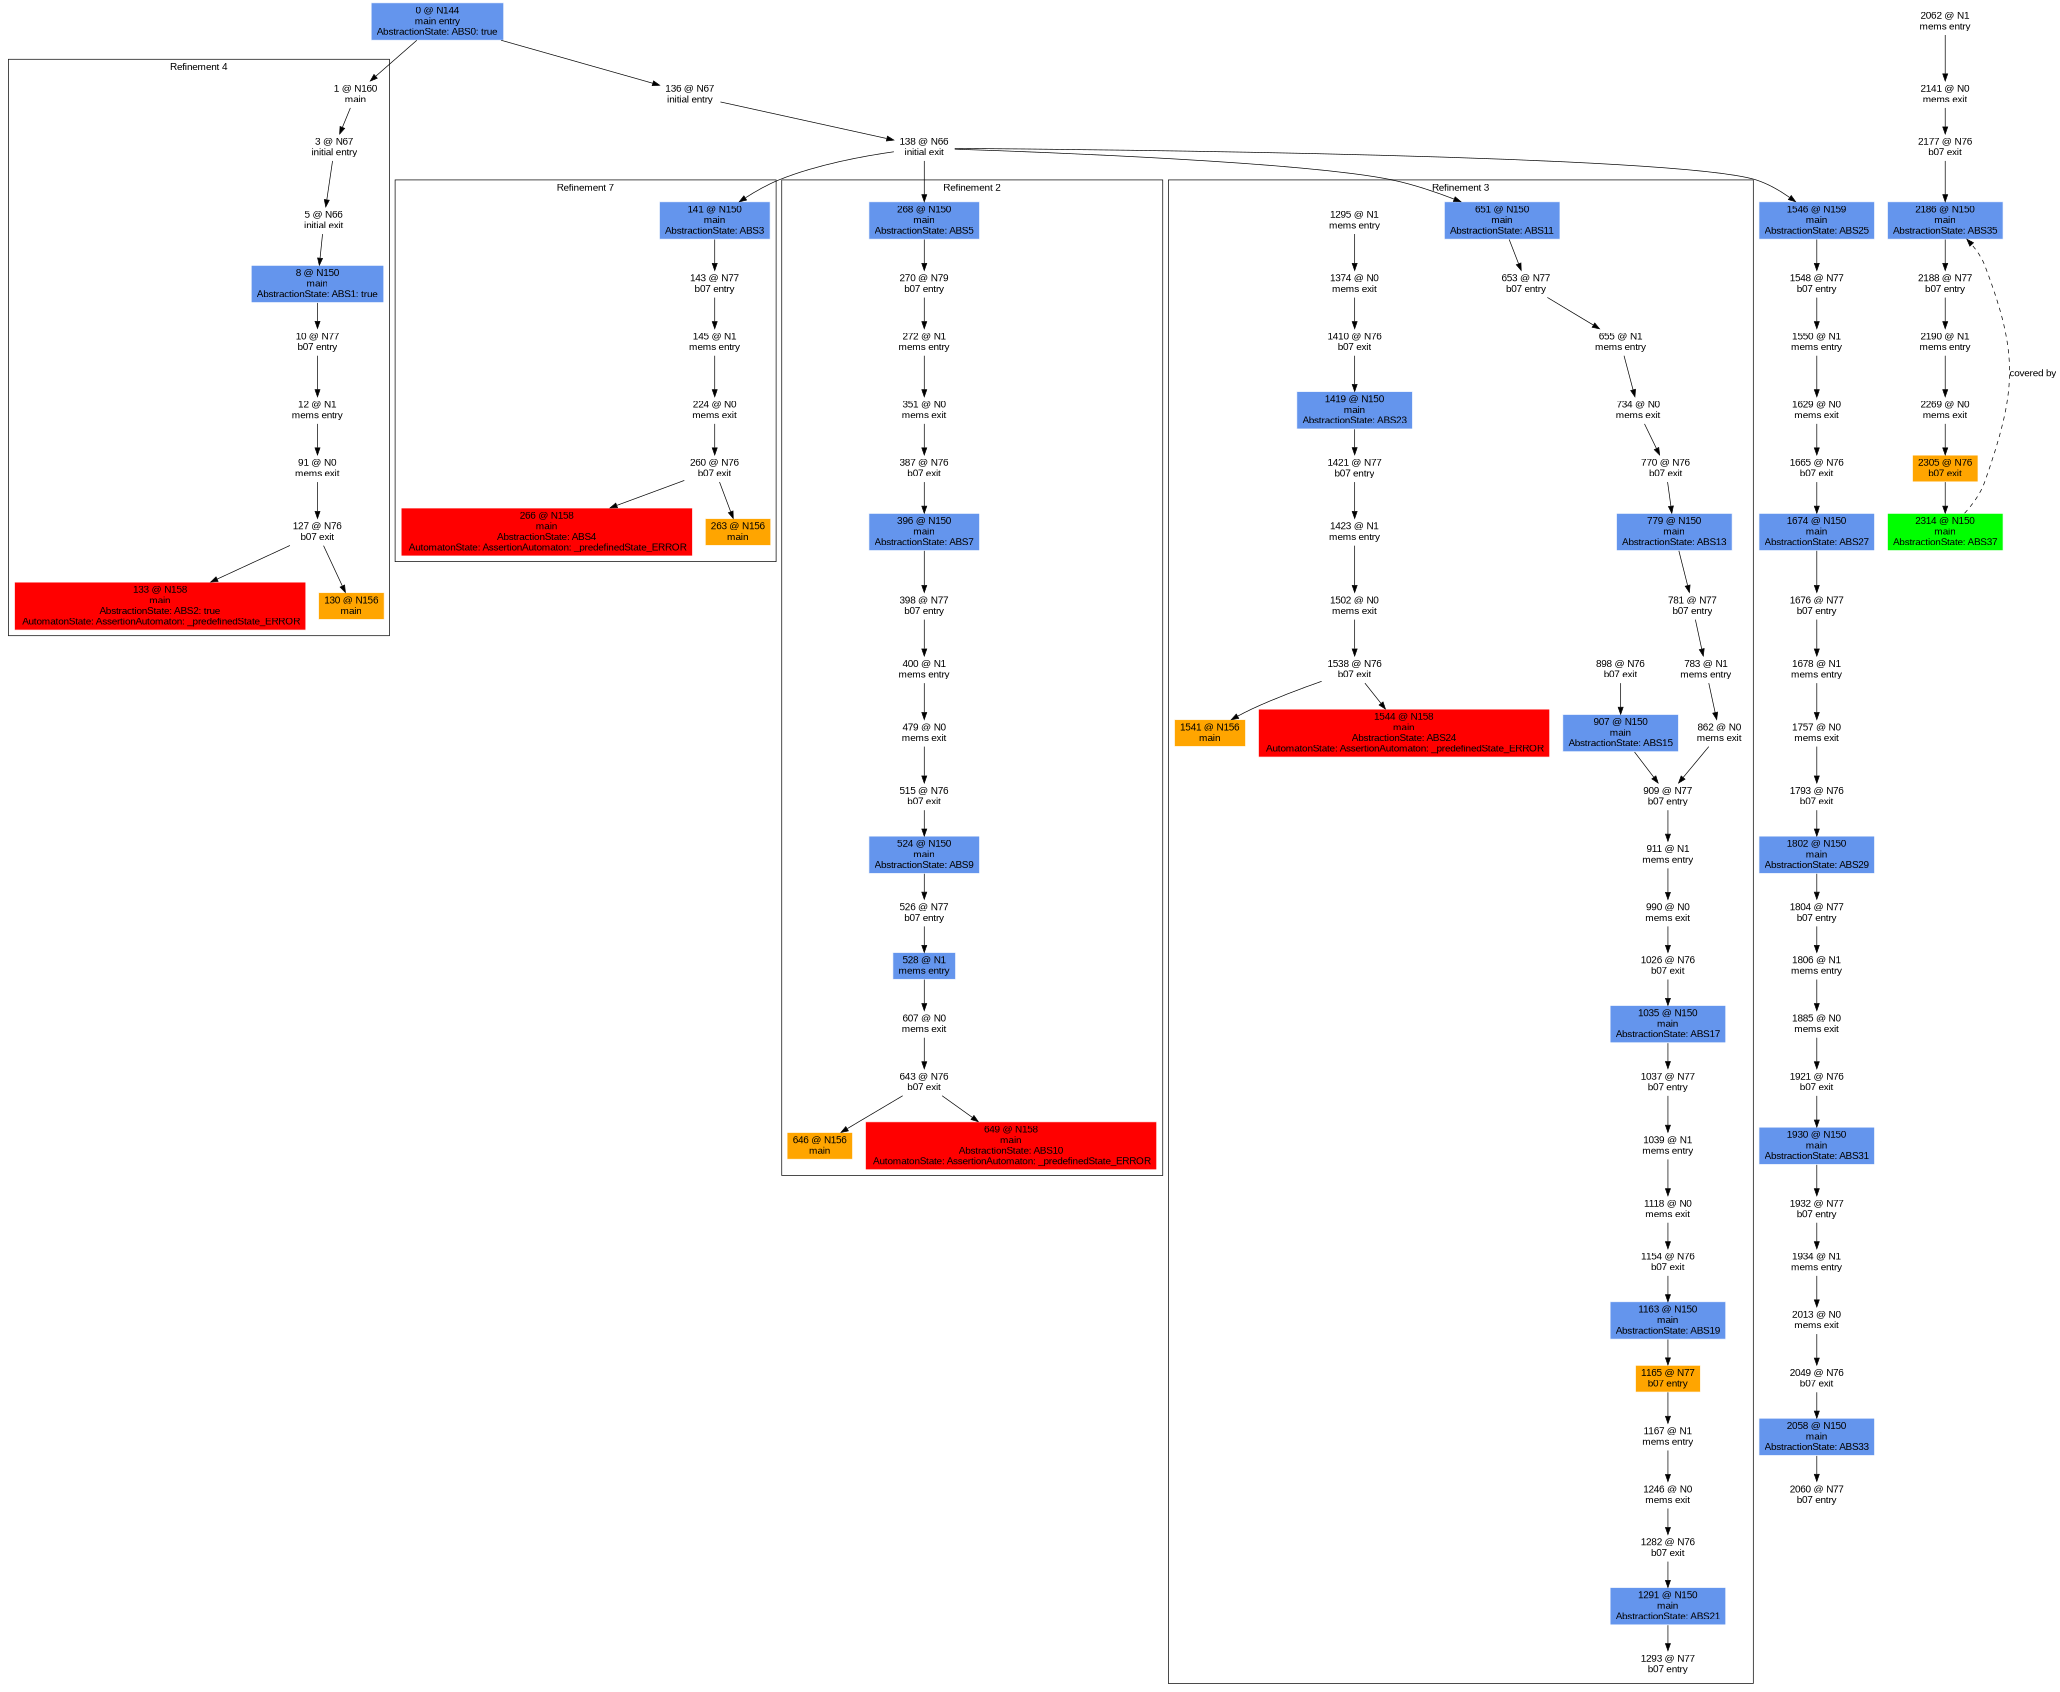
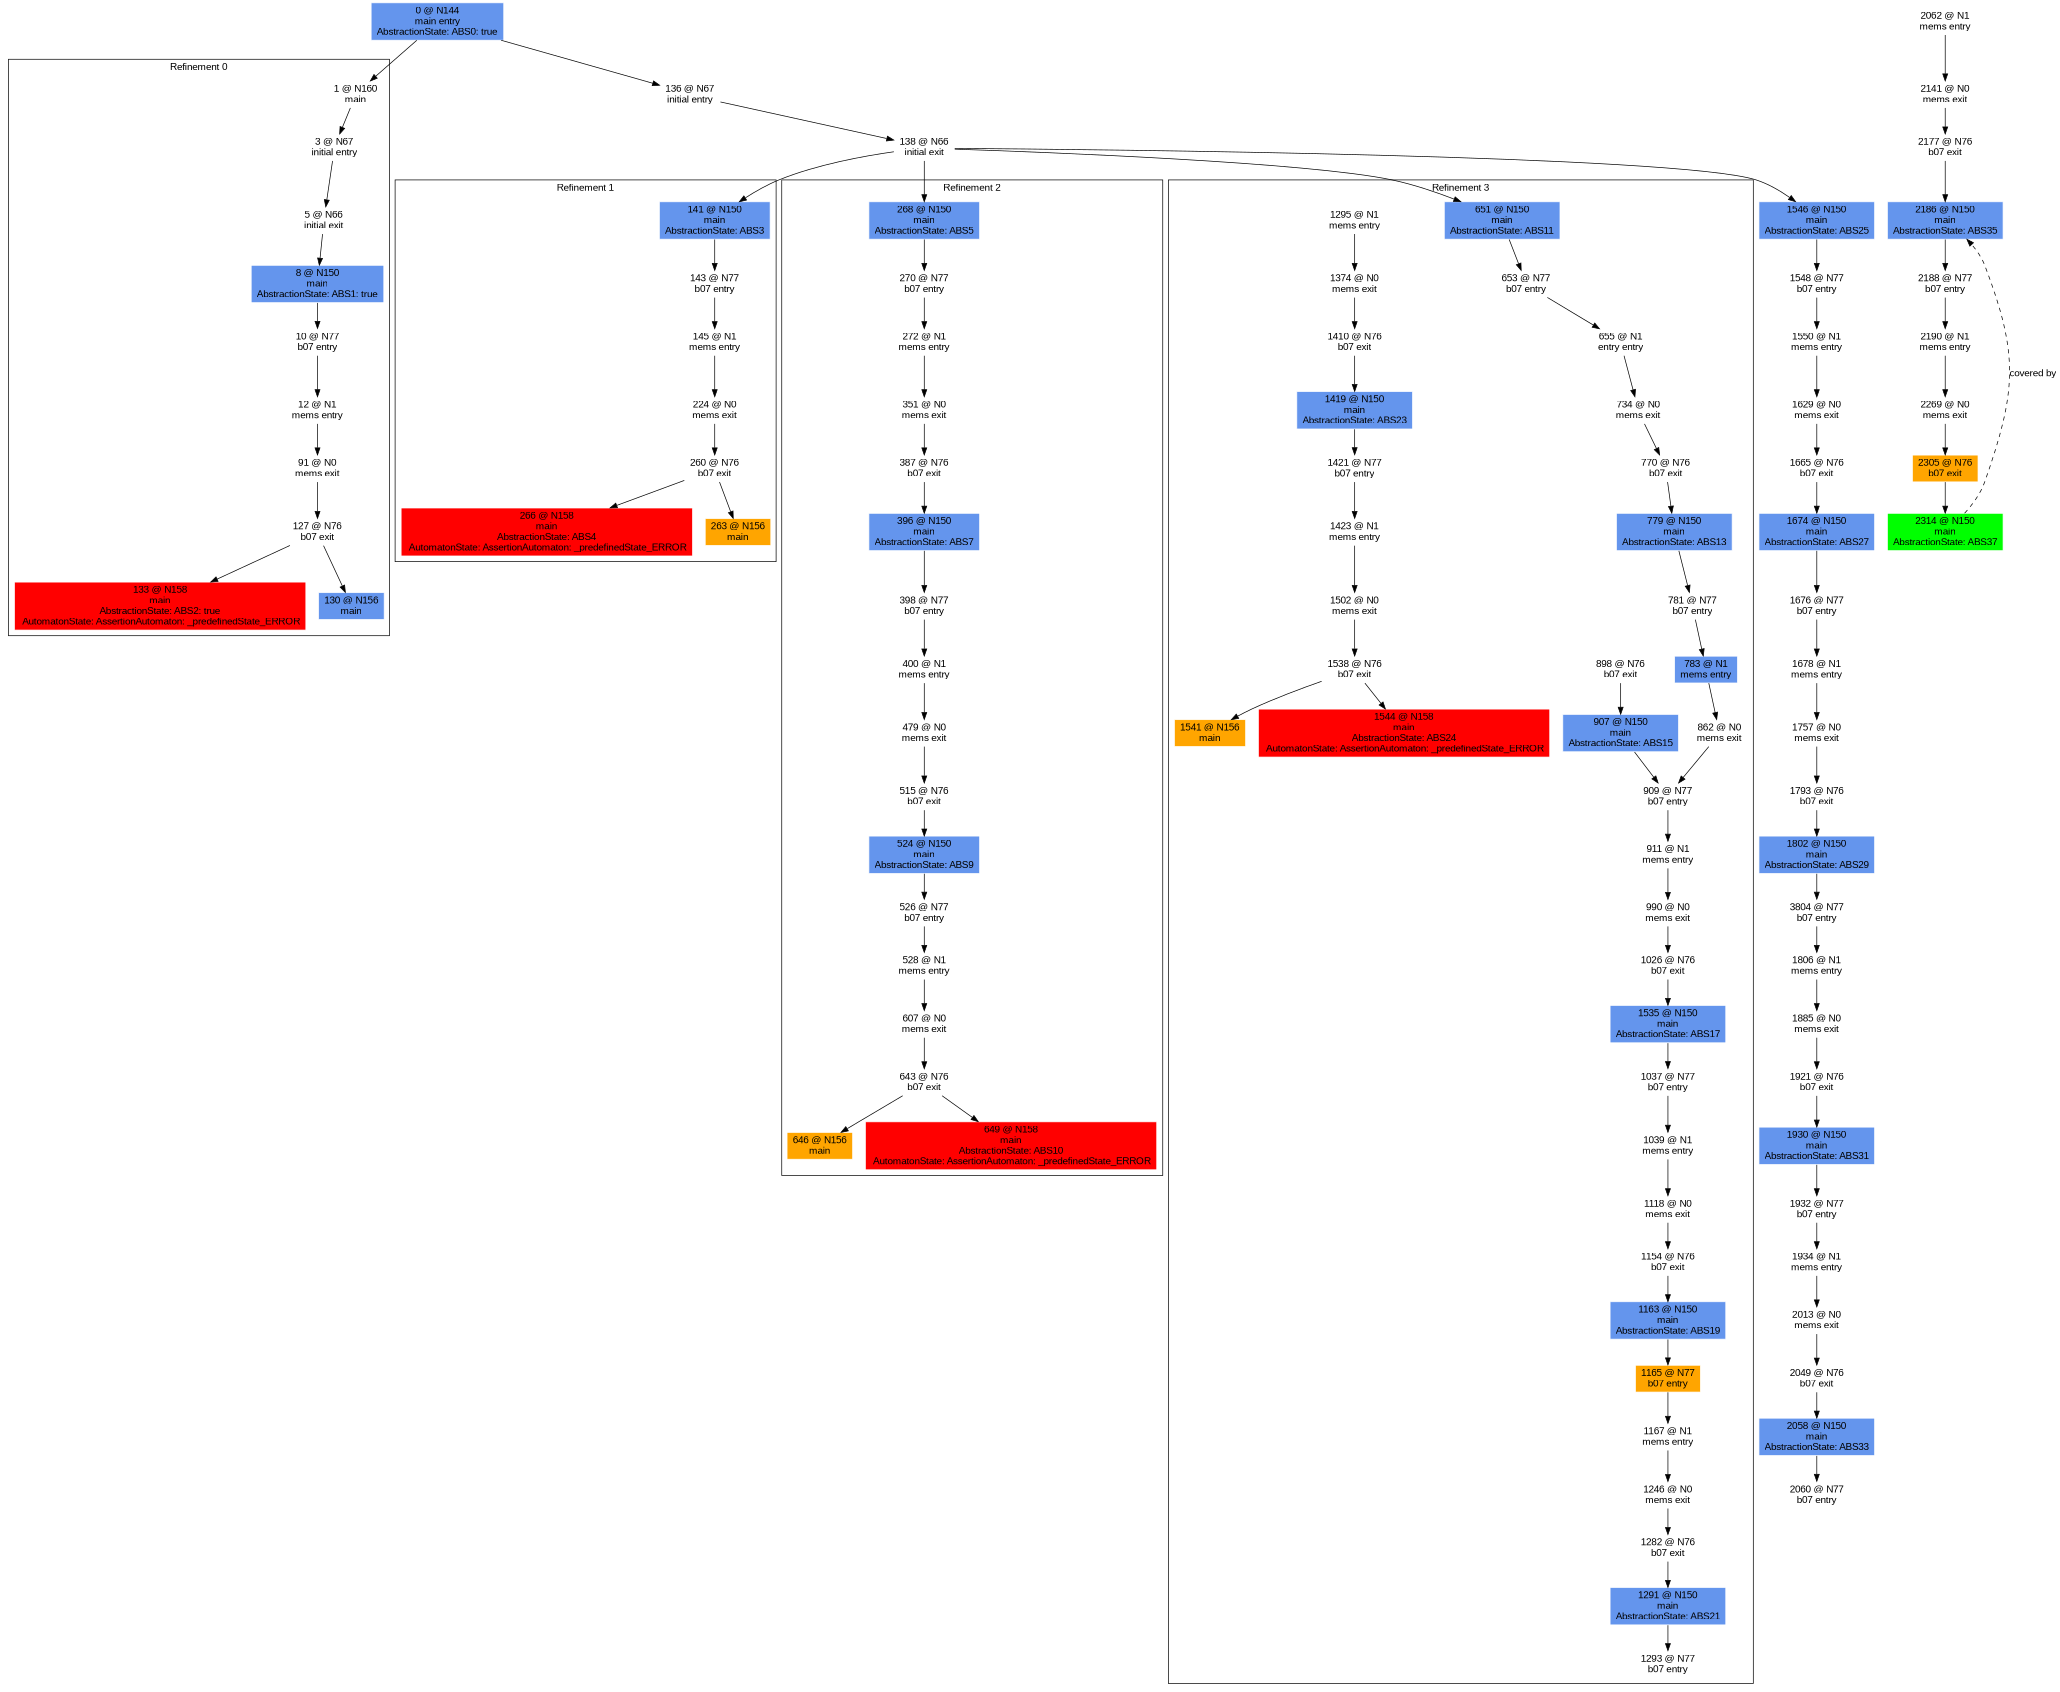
cluster "Refinement 4": label "Refinement 4" -> "Refinement 0"
cluster "Refinement 7": label "Refinement 7" -> "Refinement 1"
node "1546 @ N159 main AbstractionState: ABS25": label "1546 @ N159 main AbstractionState: ABS25" -> "1546 @ N150 main AbstractionState: ABS25"
node "270 @ N79 b07 entry": label "270 @ N79 b07 entry" -> "270 @ N77 b07 entry"
node "655 @ N1 mems entry": label "655 @ N1 mems entry" -> "655 @ N1 entry entry"
node "130 @ N156 main": fillcolor orange -> cornflowerblue
node "783 @ N1 mems entry": fillcolor white -> cornflowerblue
node "1804 @ N77 b07 entry": label "1804 @ N77 b07 entry" -> "3804 @ N77 b07 entry"
node "528 @ N1 mems entry": fillcolor cornflowerblue -> white
node "1035 @ N150 main AbstractionState: ABS17": label "1035 @ N150 main AbstractionState: ABS17" -> "1535 @ N150 main AbstractionState: ABS17"
